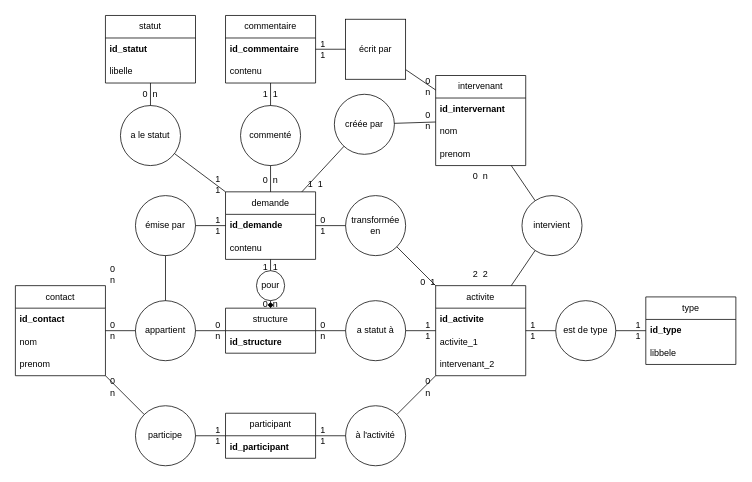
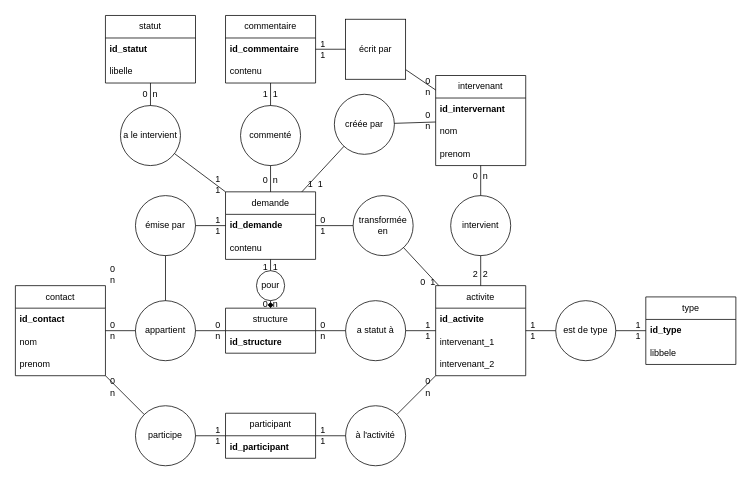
node "a le statut": label "a le statut" -> "a le intervient"
node "transformée en": moved (375, 225) -> (383, 225)
node "intervient": moved (552, 225) -> (480, 225)
node "activite_1": label "activite_1" -> "intervenant_1"
